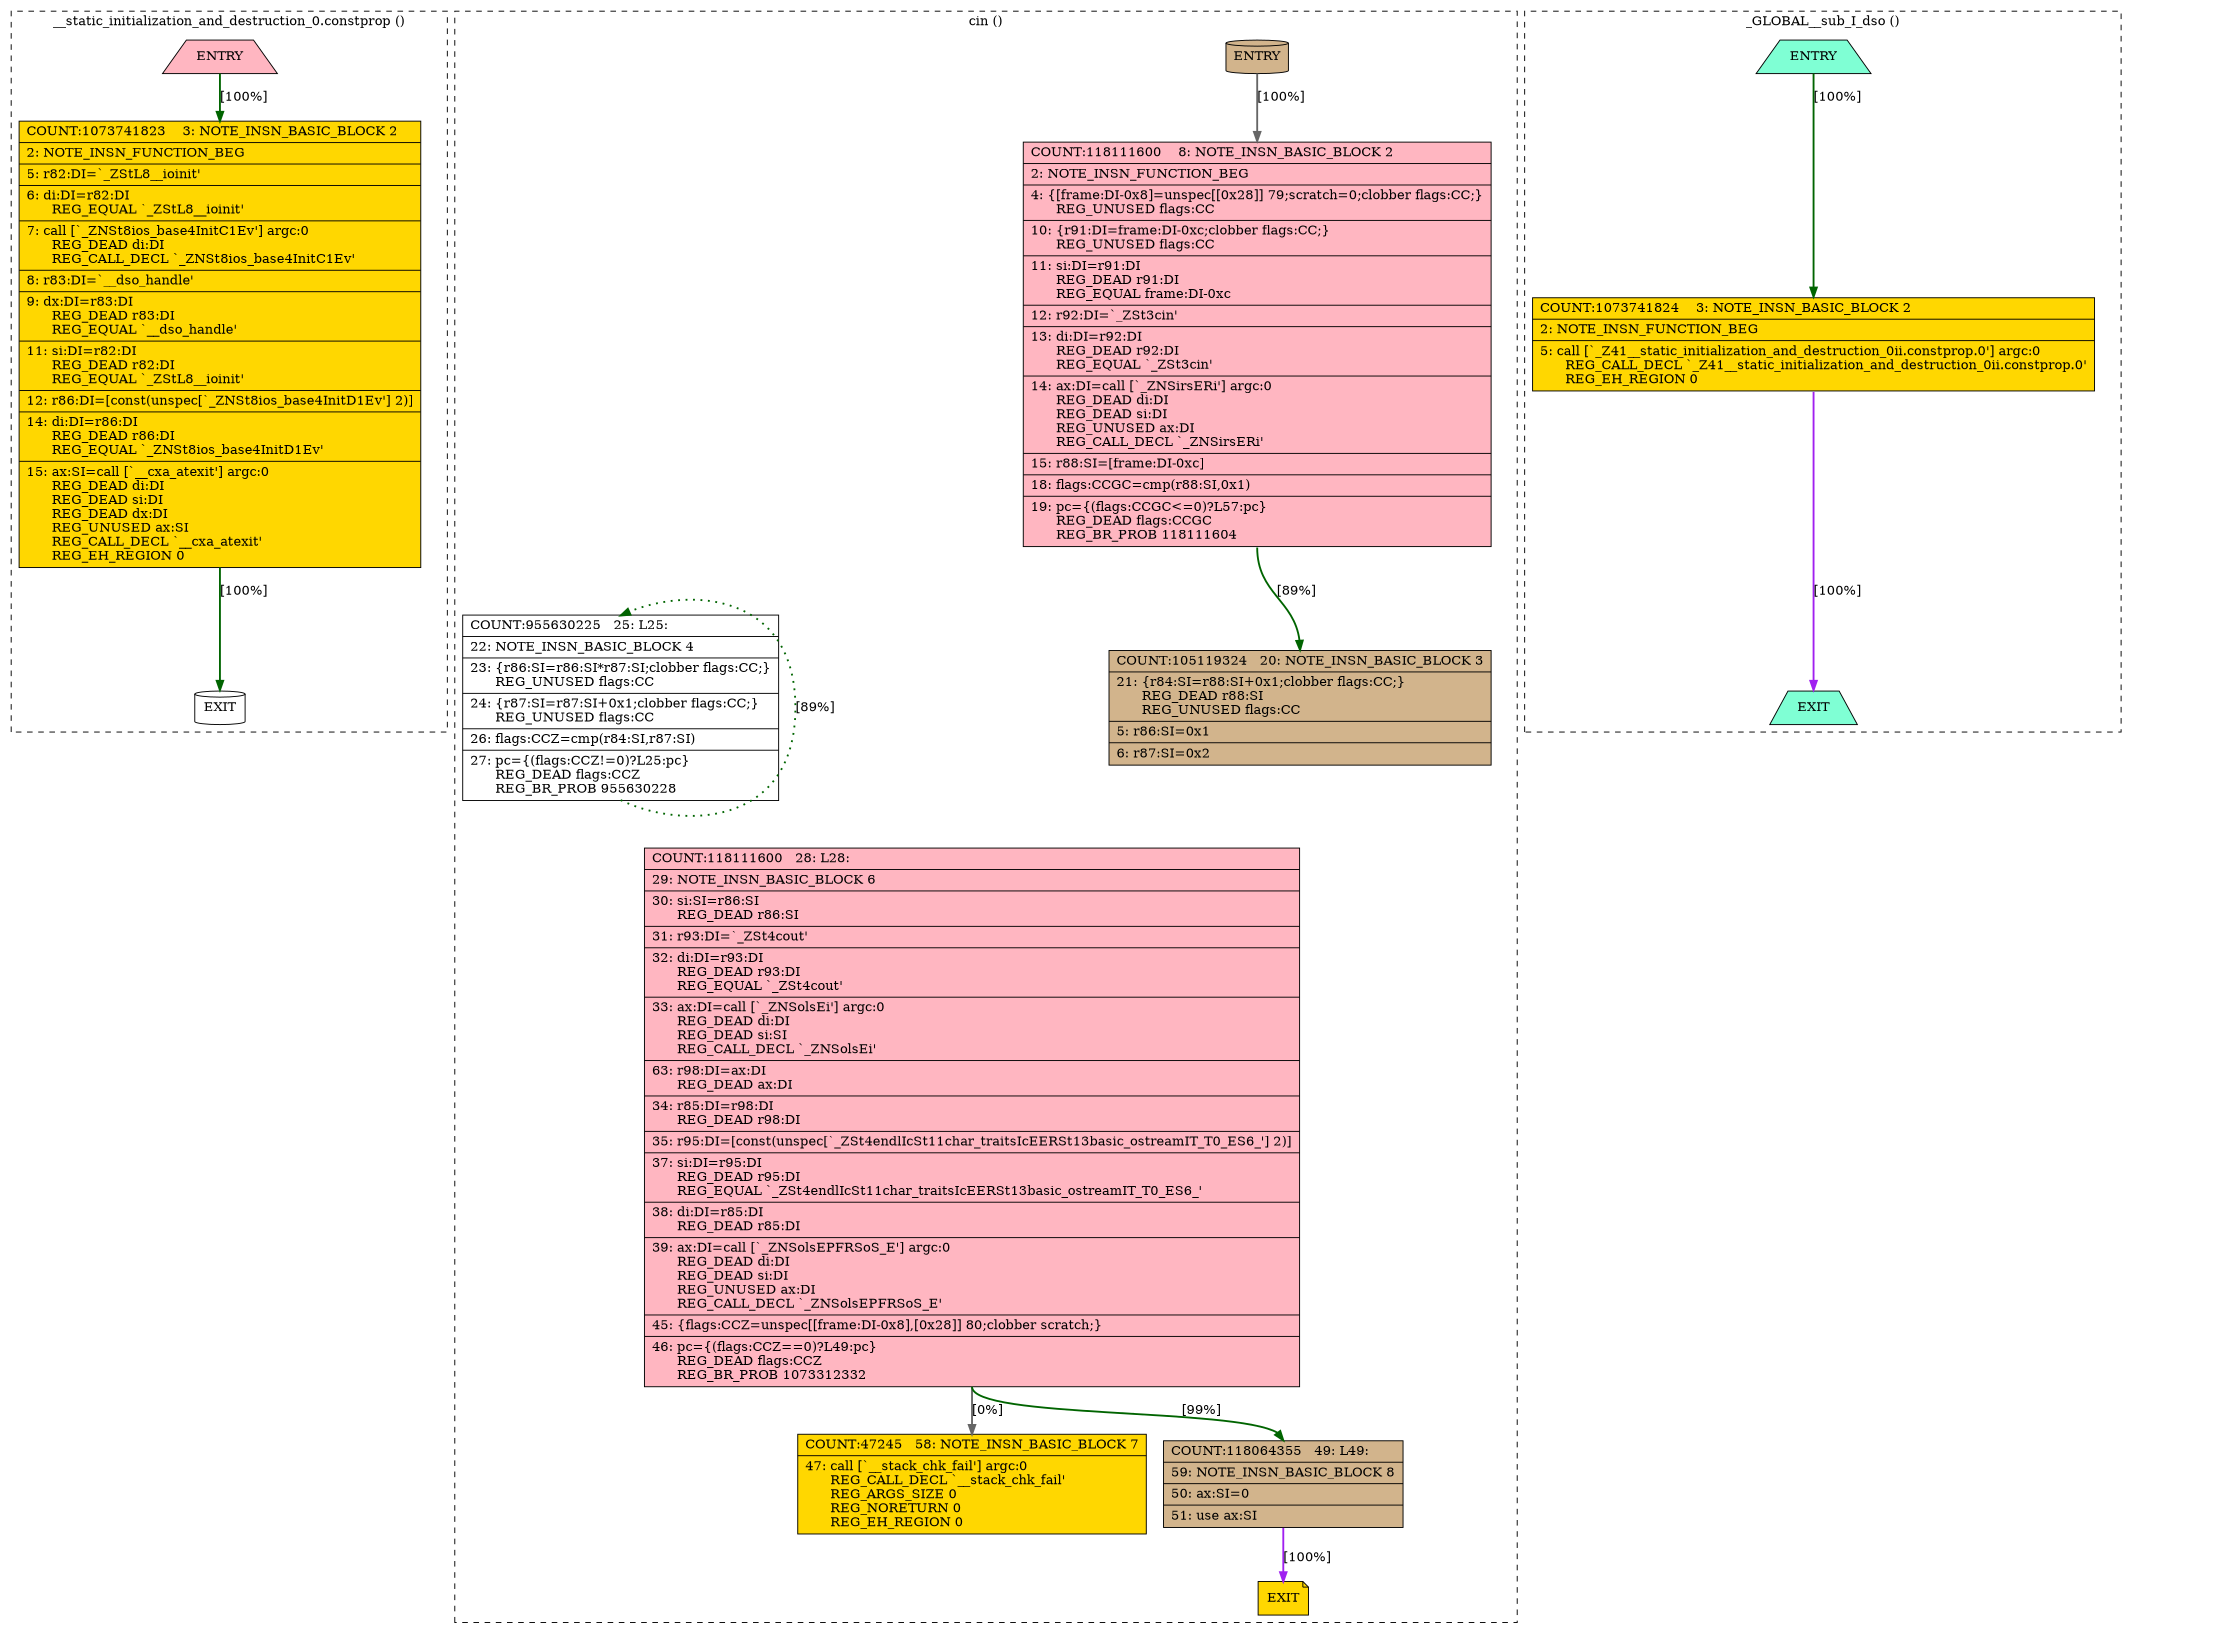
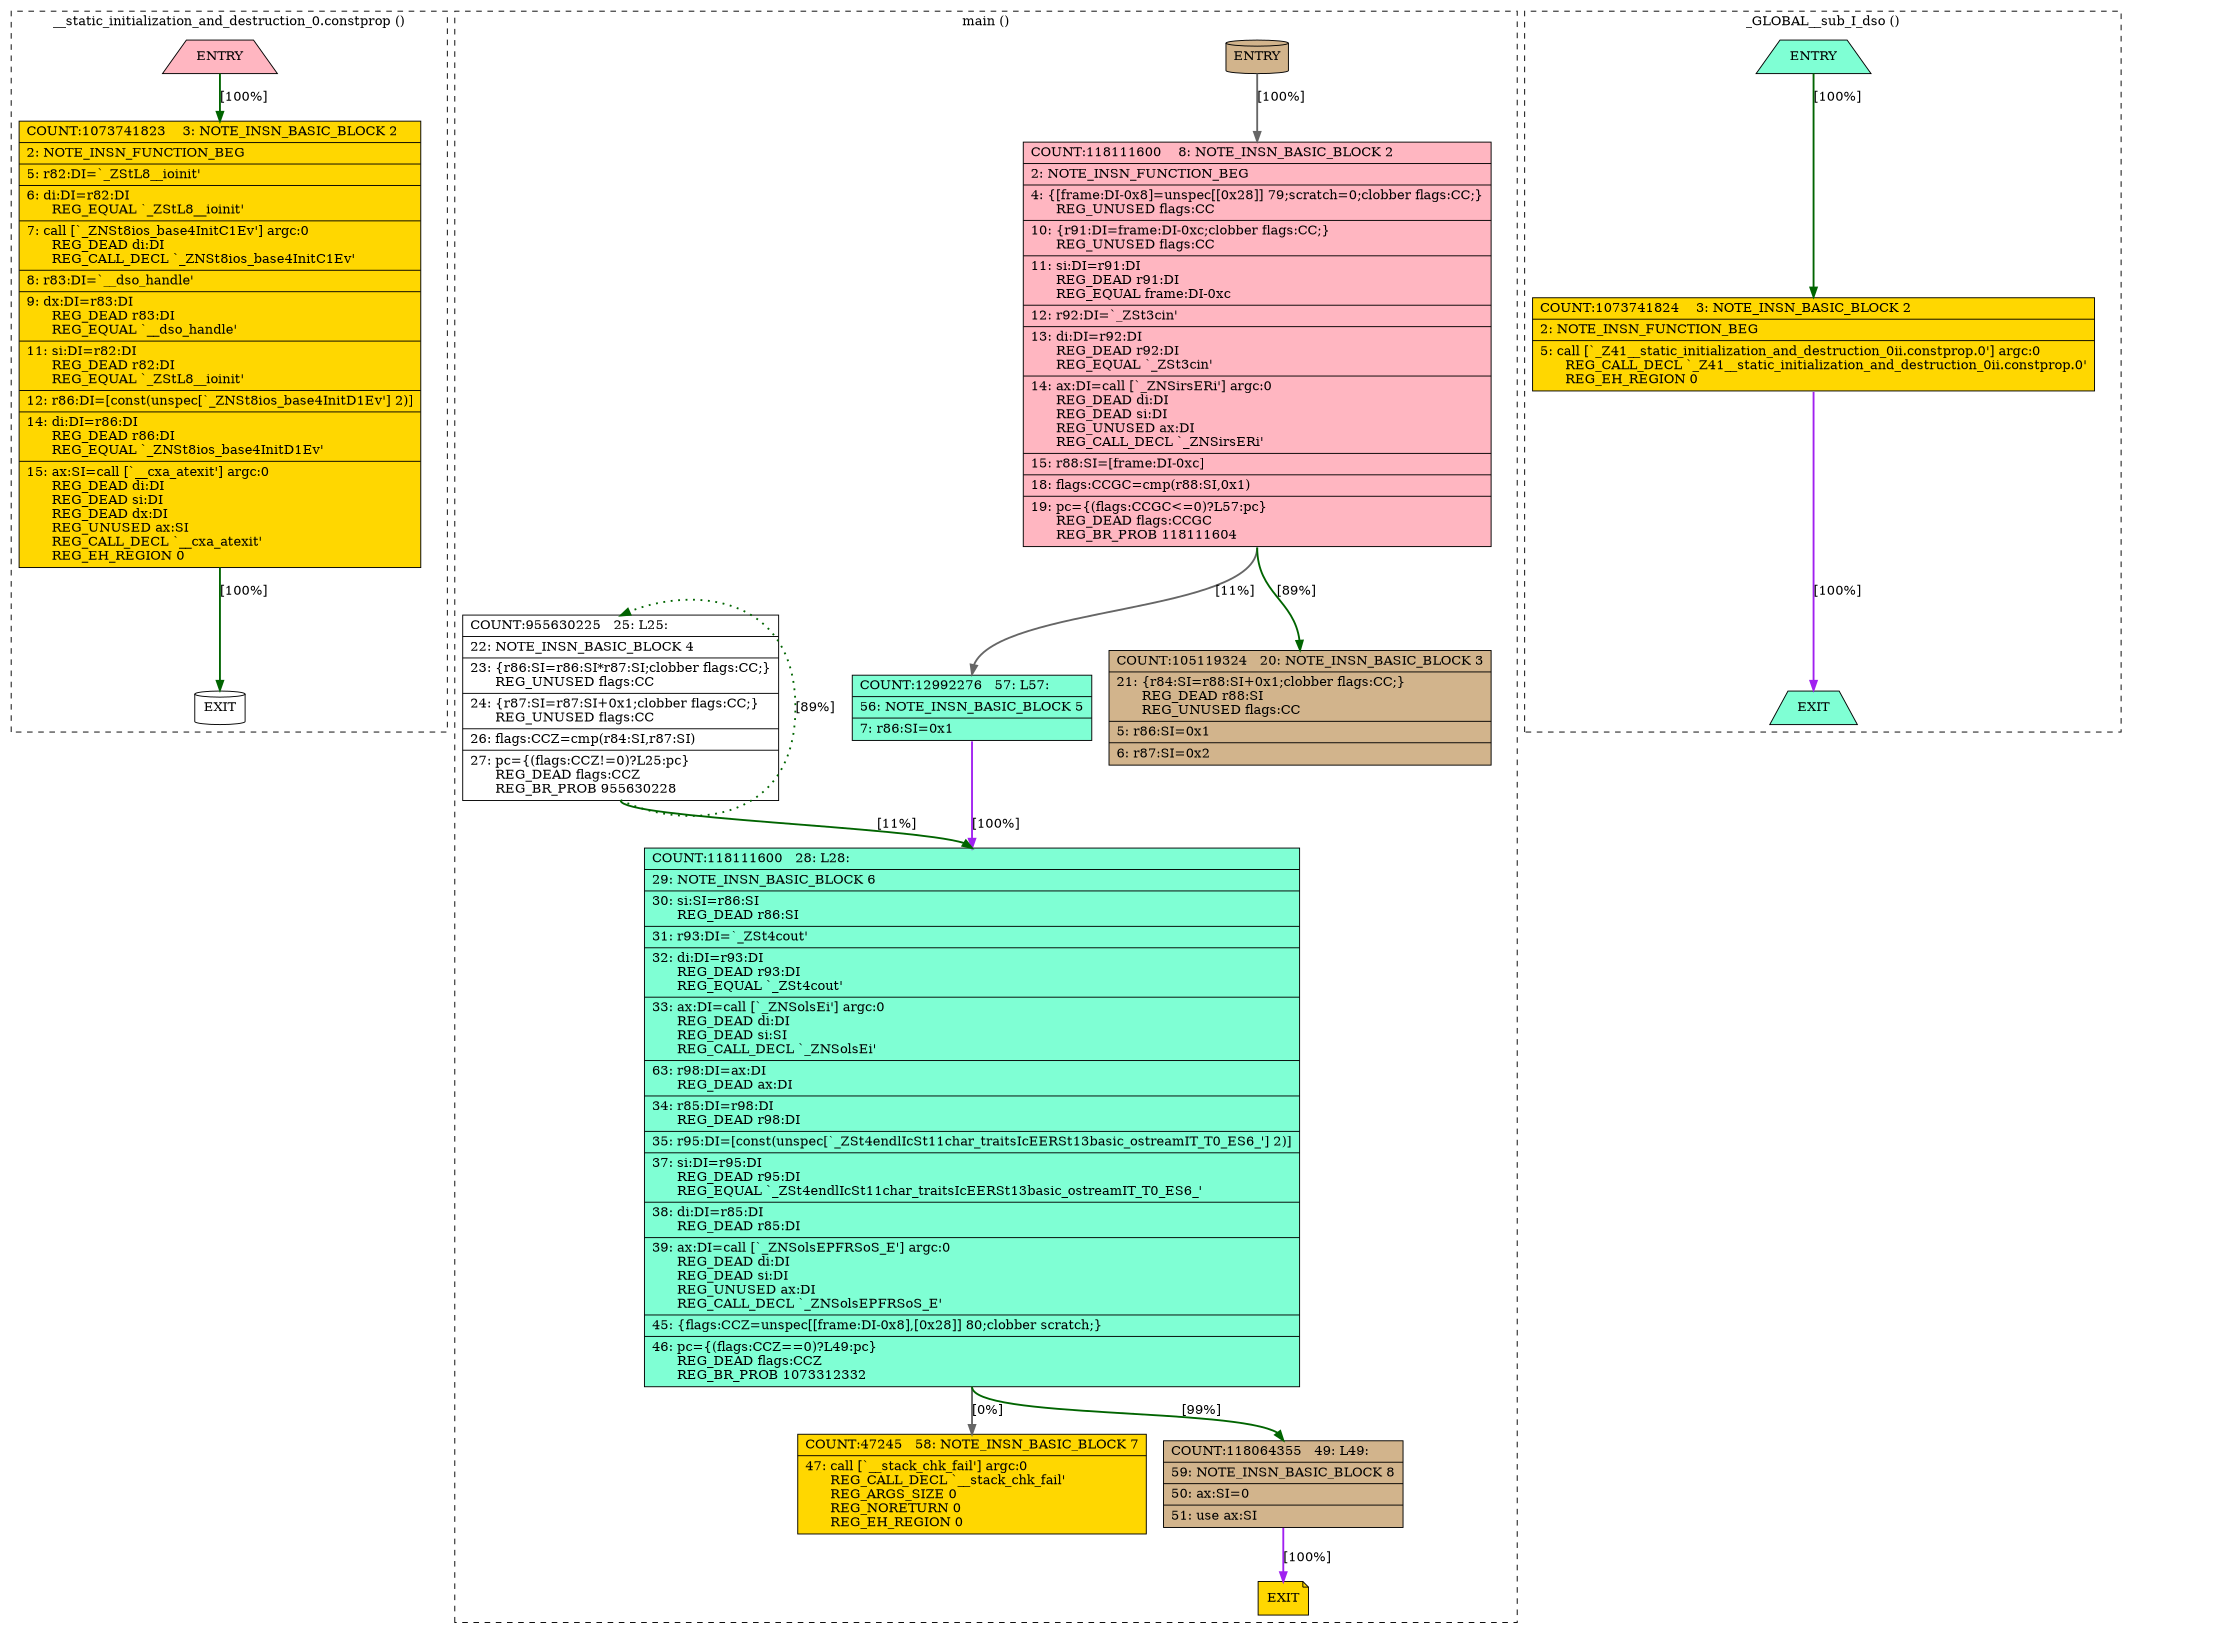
cluster "cin ()": label "cin ()" -> "main ()"
node "COUNT:12992276   57: L57:": added
edge "COUNT:955630225   25: L25:" -> "COUNT:118111600   28: L28:": added, label "[11%]"
node "COUNT:118111600   28: L28:": fillcolor lightpink -> aquamarine
